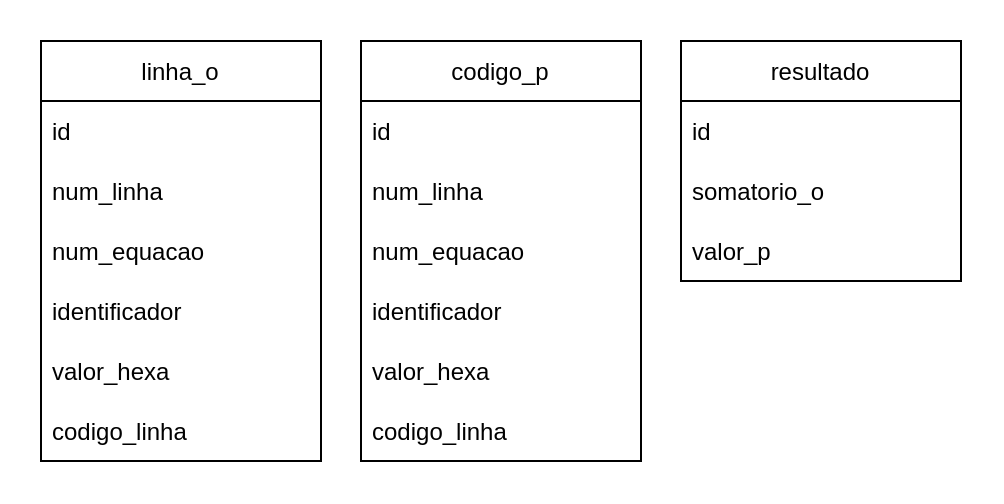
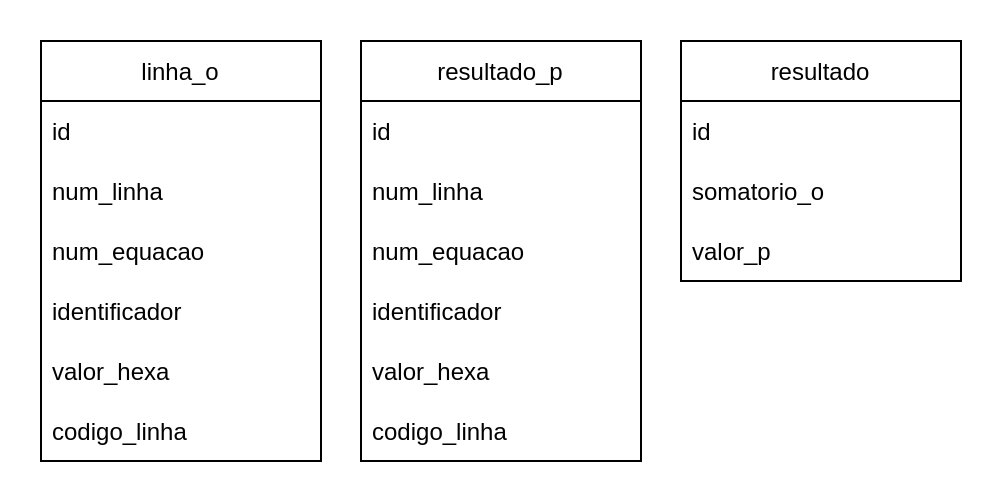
node "codigo_p": label "codigo_p" -> "resultado_p"
